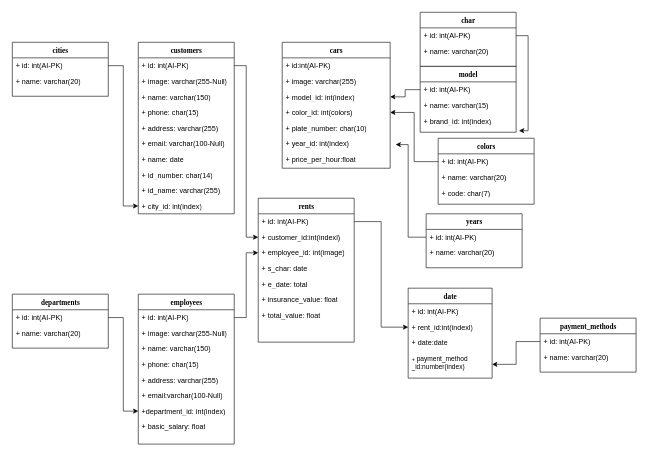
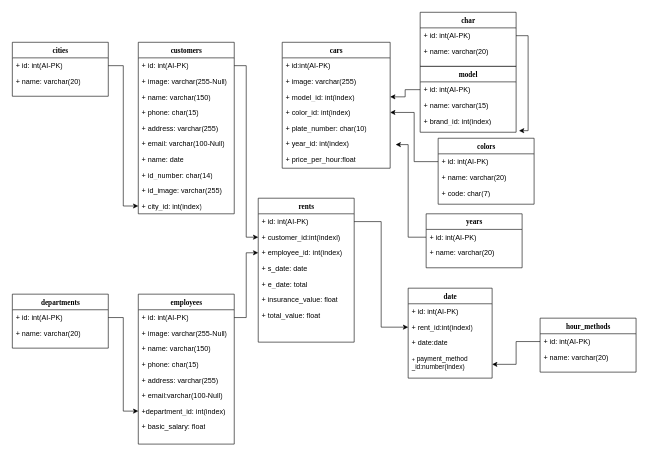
node "+ color_id: int(colors)": label "+ color_id: int(colors)" -> "+ color_id: int(index)"
node "+ id_name: varchar(255)": label "+ id_name: varchar(255)" -> "+ id_image: varchar(255)"
node "+ employee_id: int(image)": label "+ employee_id: int(image)" -> "+ employee_id: int(index)"
node "+ s_char: date": label "+ s_char: date" -> "+ s_date: date"
node "payment_methods": label "payment_methods" -> "hour_methods"
